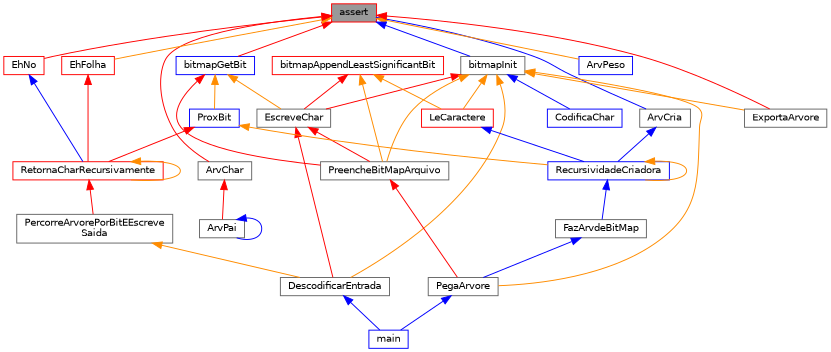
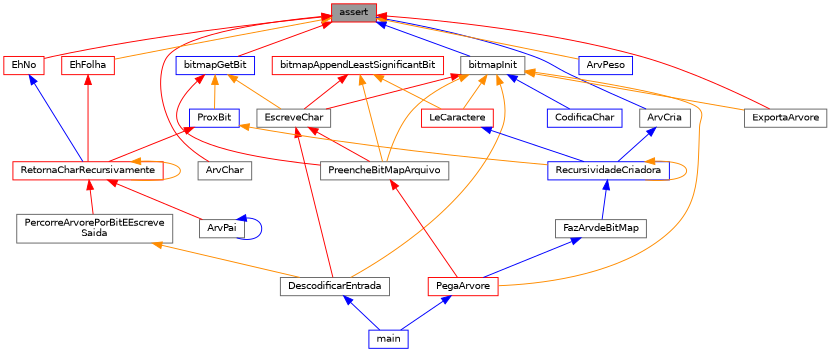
edge "ArvPai" -> "ArvChar": now "ArvPai" -> "RetornaCharRecursivamente"
node "PegaArvore": color gray40 -> red
